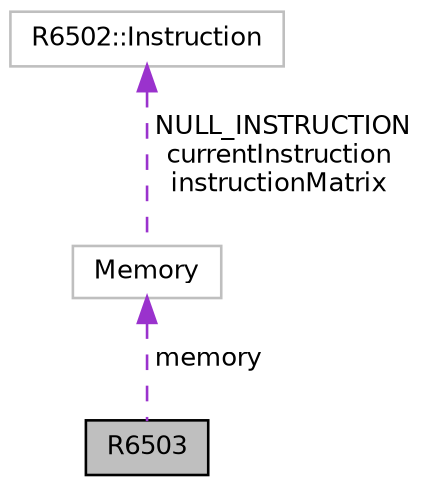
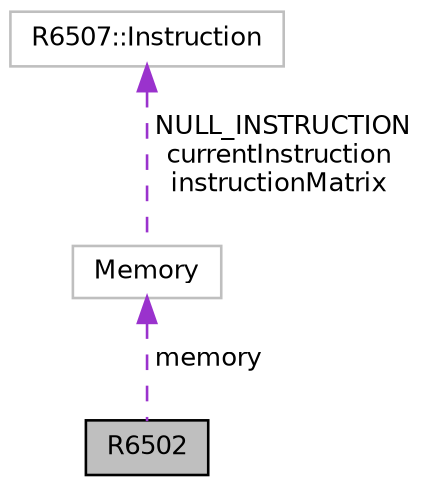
node "R6502::Instruction": label "R6502::Instruction" -> "R6507::Instruction"
node "R6503": label "R6503" -> "R6502"
